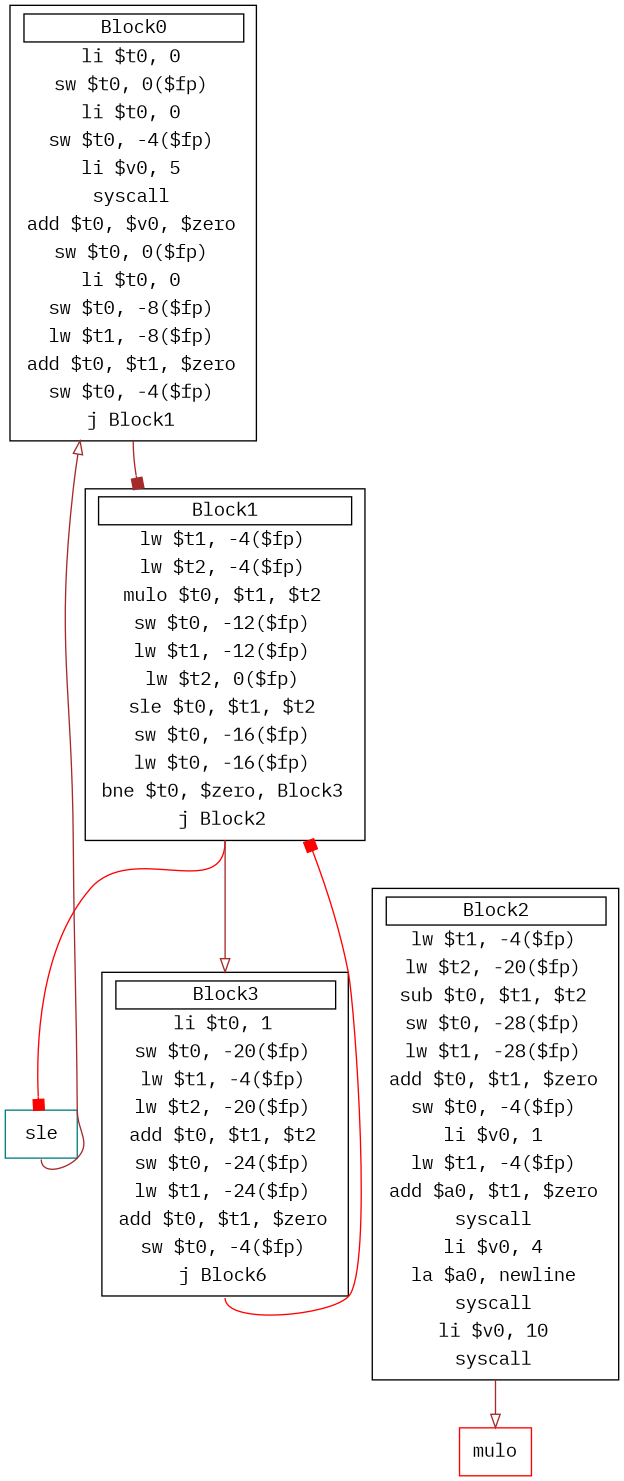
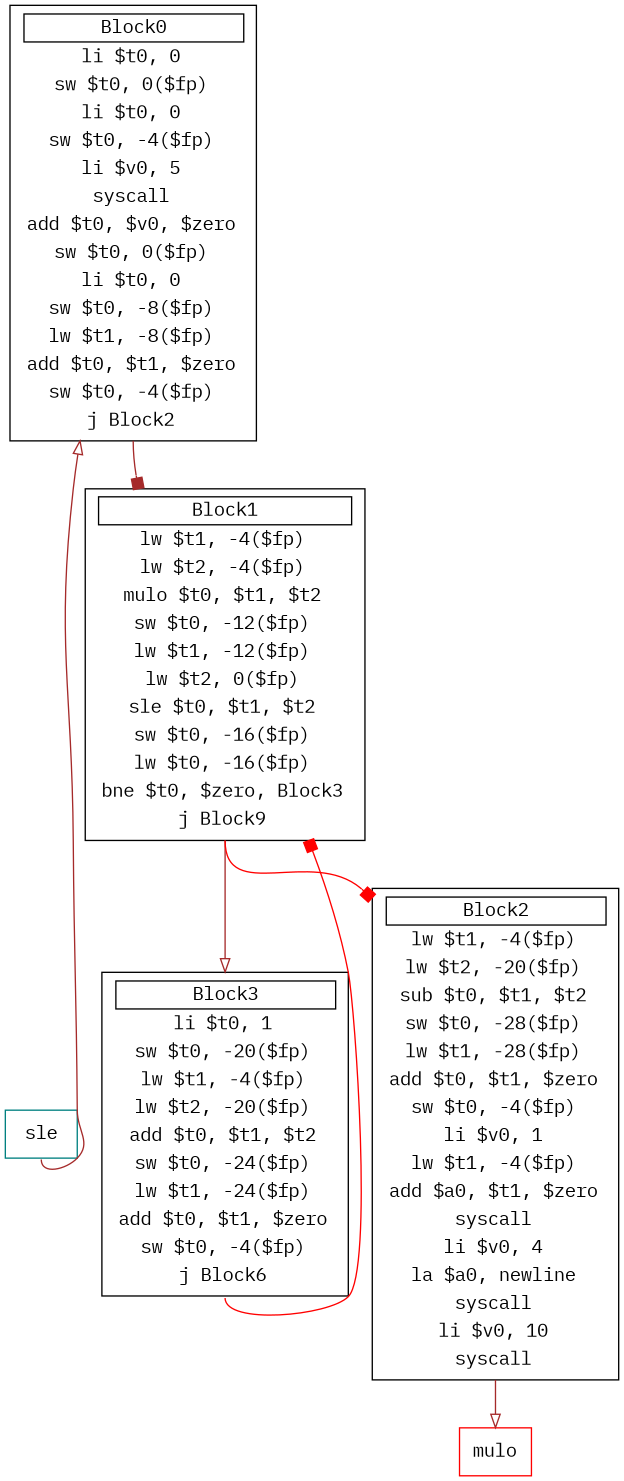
node "Block0": text "j Block1" -> "j Block2"
node "Block1": text "j Block2" -> "j Block9"
edge "Block1" -> "sle": now "Block1" -> "Block2"
